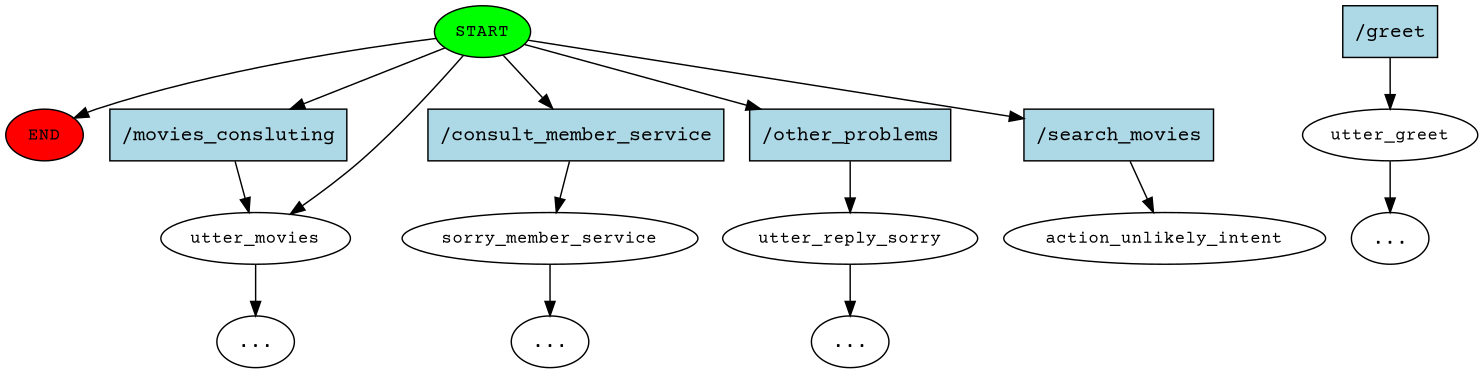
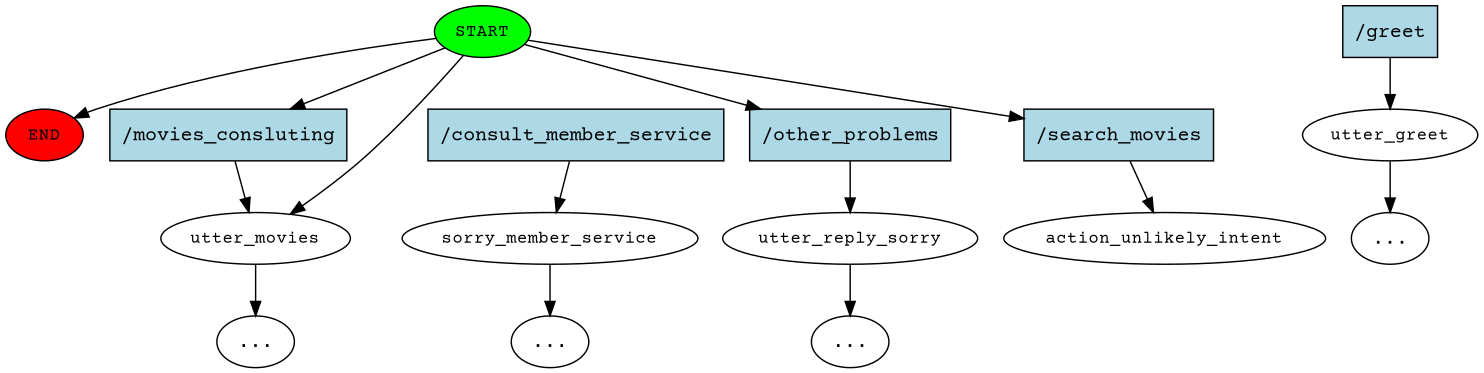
edge "START" -> "/consult_member_service": removed
